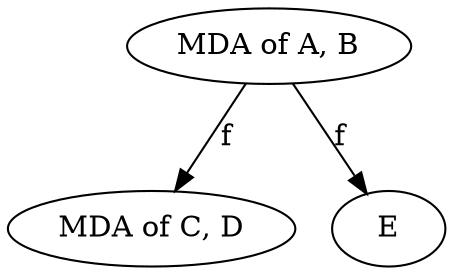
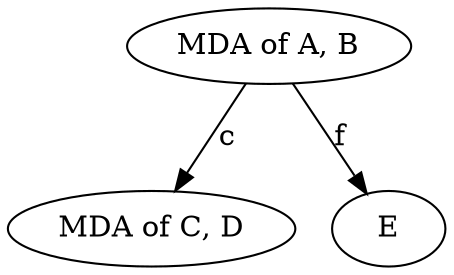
edge "MDA of A, B" -> "MDA of C, D": label "f" -> "c"
